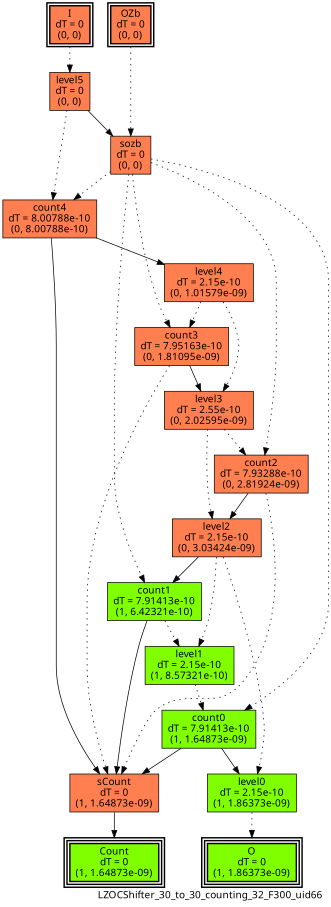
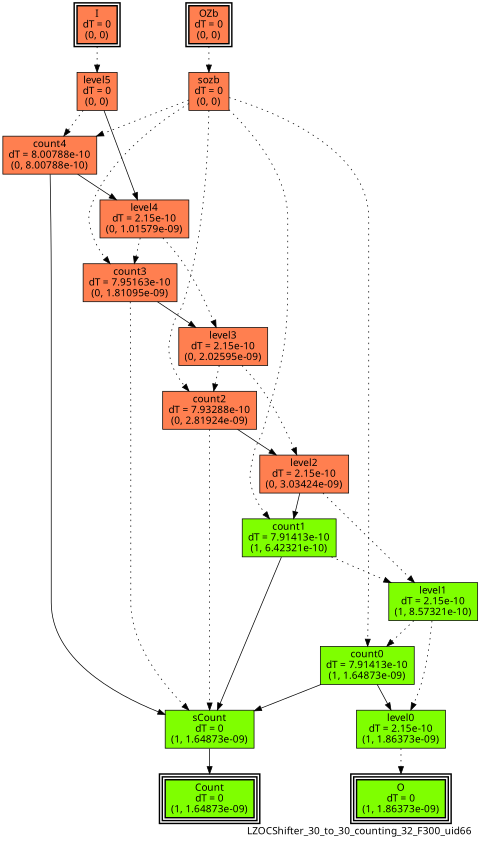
edge "level5 dT = 0 (0, 0)" -> "sozb dT = 0 (0, 0)": now "level5 dT = 0 (0, 0)" -> "level4 dT = 2.15e-10 (0, 1.01579e-09)"
node "level3 dT = 2.55e-10 (0, 2.02595e-09)": label "level3 dT = 2.55e-10 (0, 2.02595e-09)" -> "level3 dT = 2.15e-10 (0, 2.02595e-09)"
edge "level2 dT = 2.15e-10 (0, 3.03424e-09)" -> "level0 dT = 2.15e-10 (1, 1.86373e-09)": now "level1 dT = 2.15e-10 (1, 8.57321e-10)" -> "level0 dT = 2.15e-10 (1, 1.86373e-09)"
node "sCount dT = 0 (1, 1.64873e-09)": fillcolor coral -> chartreuse
